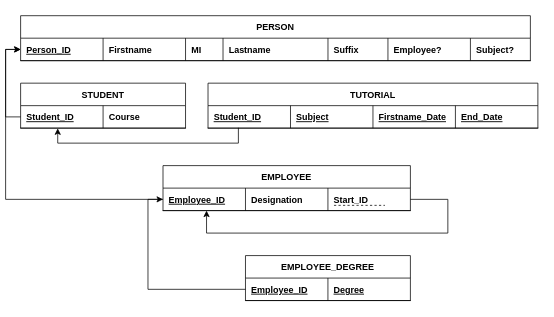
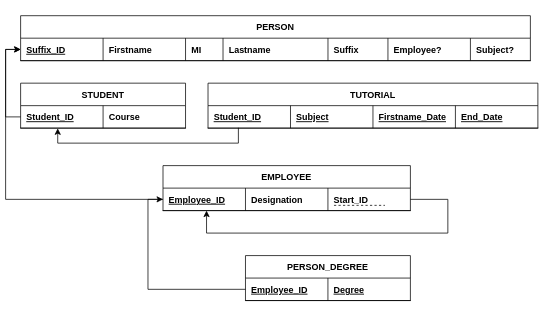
node "Person_ID": label "Person_ID" -> "Suffix_ID"
node "EMPLOYEE_DEGREE": label "EMPLOYEE_DEGREE" -> "PERSON_DEGREE"
